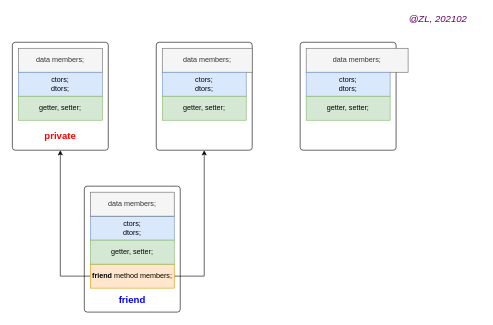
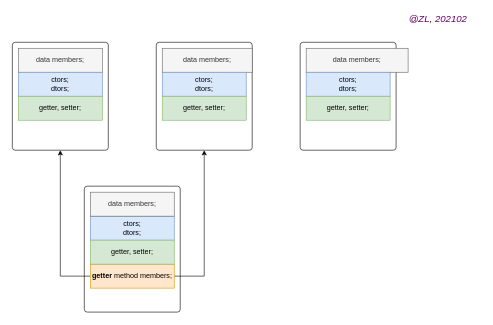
node "private": removed
node "friend method members;": label "friend method members;" -> "getter method members;"
node "friend": removed
